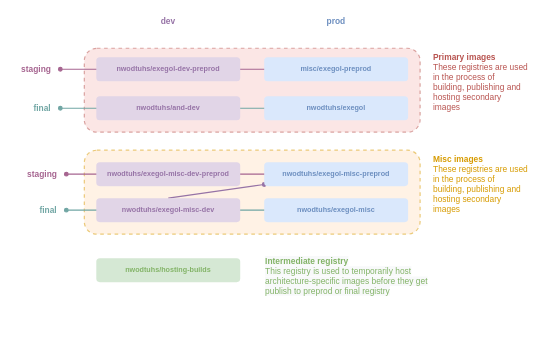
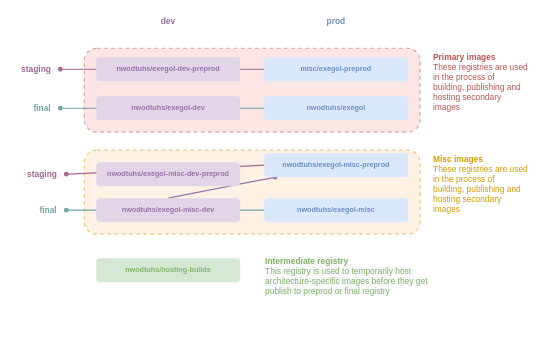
node "nwodtuhs/and-dev": label "nwodtuhs/and-dev" -> "nwodtuhs/exegol-dev"
node "nwodtuhs/exegol-misc-preprod": moved (336, 174) -> (336, 165)
